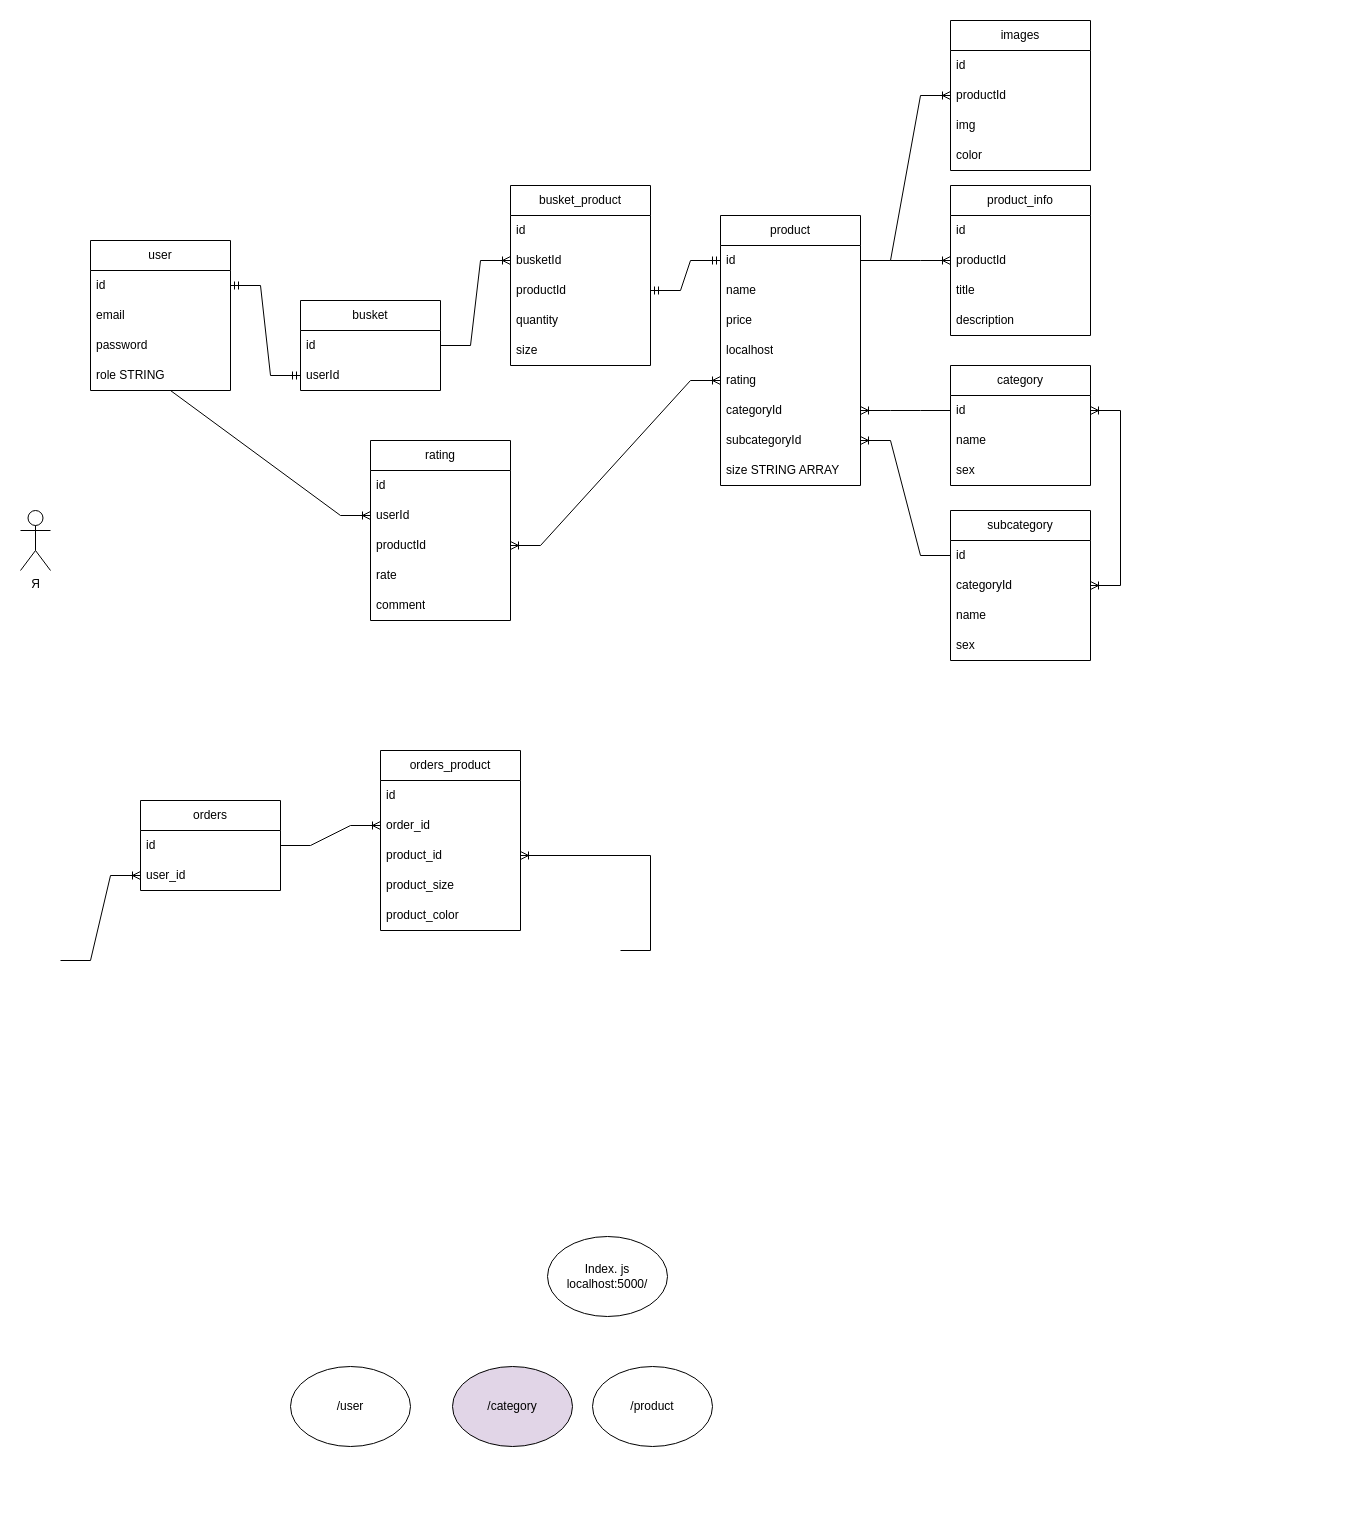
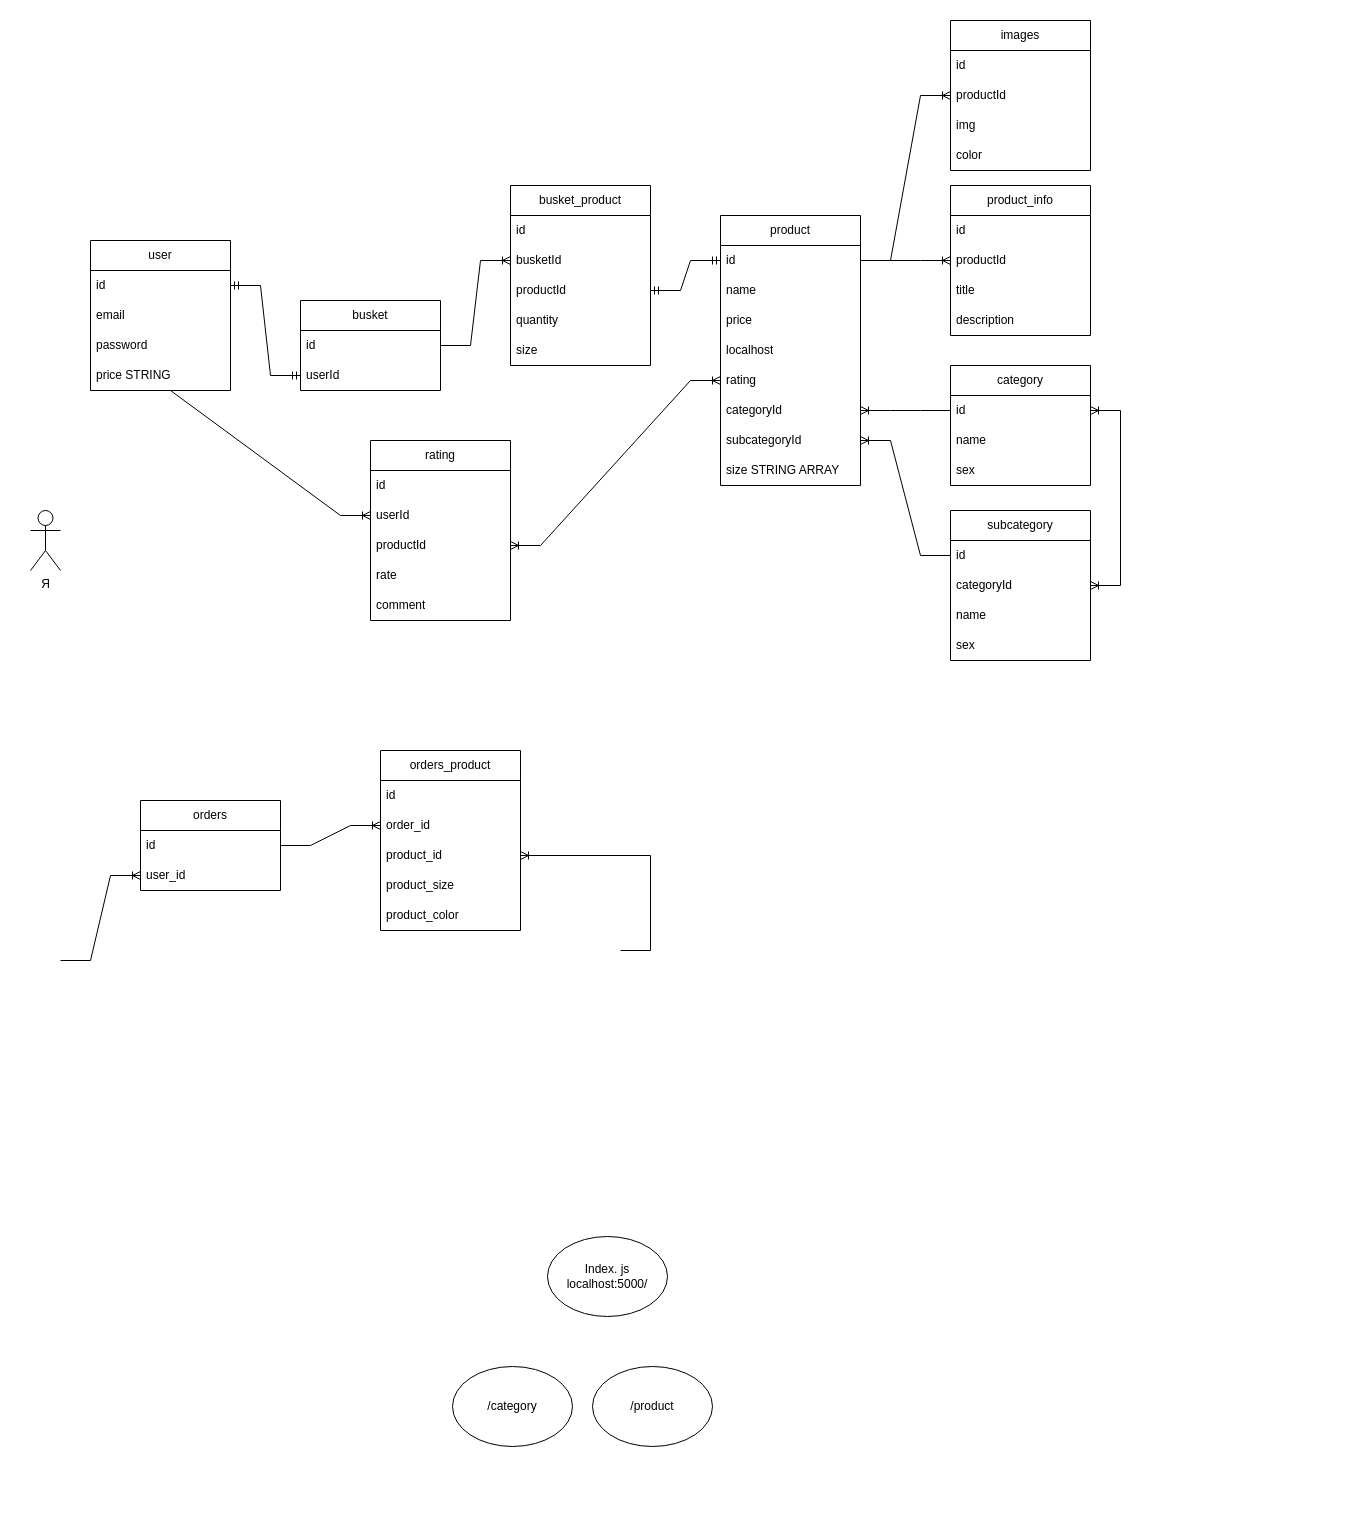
node "role STRING": label "role STRING" -> "price STRING"
node "Я": moved (36, 541) -> (46, 541)
node "/user": removed
node "/category": fillcolor #e1d5e7 -> #ffffff
